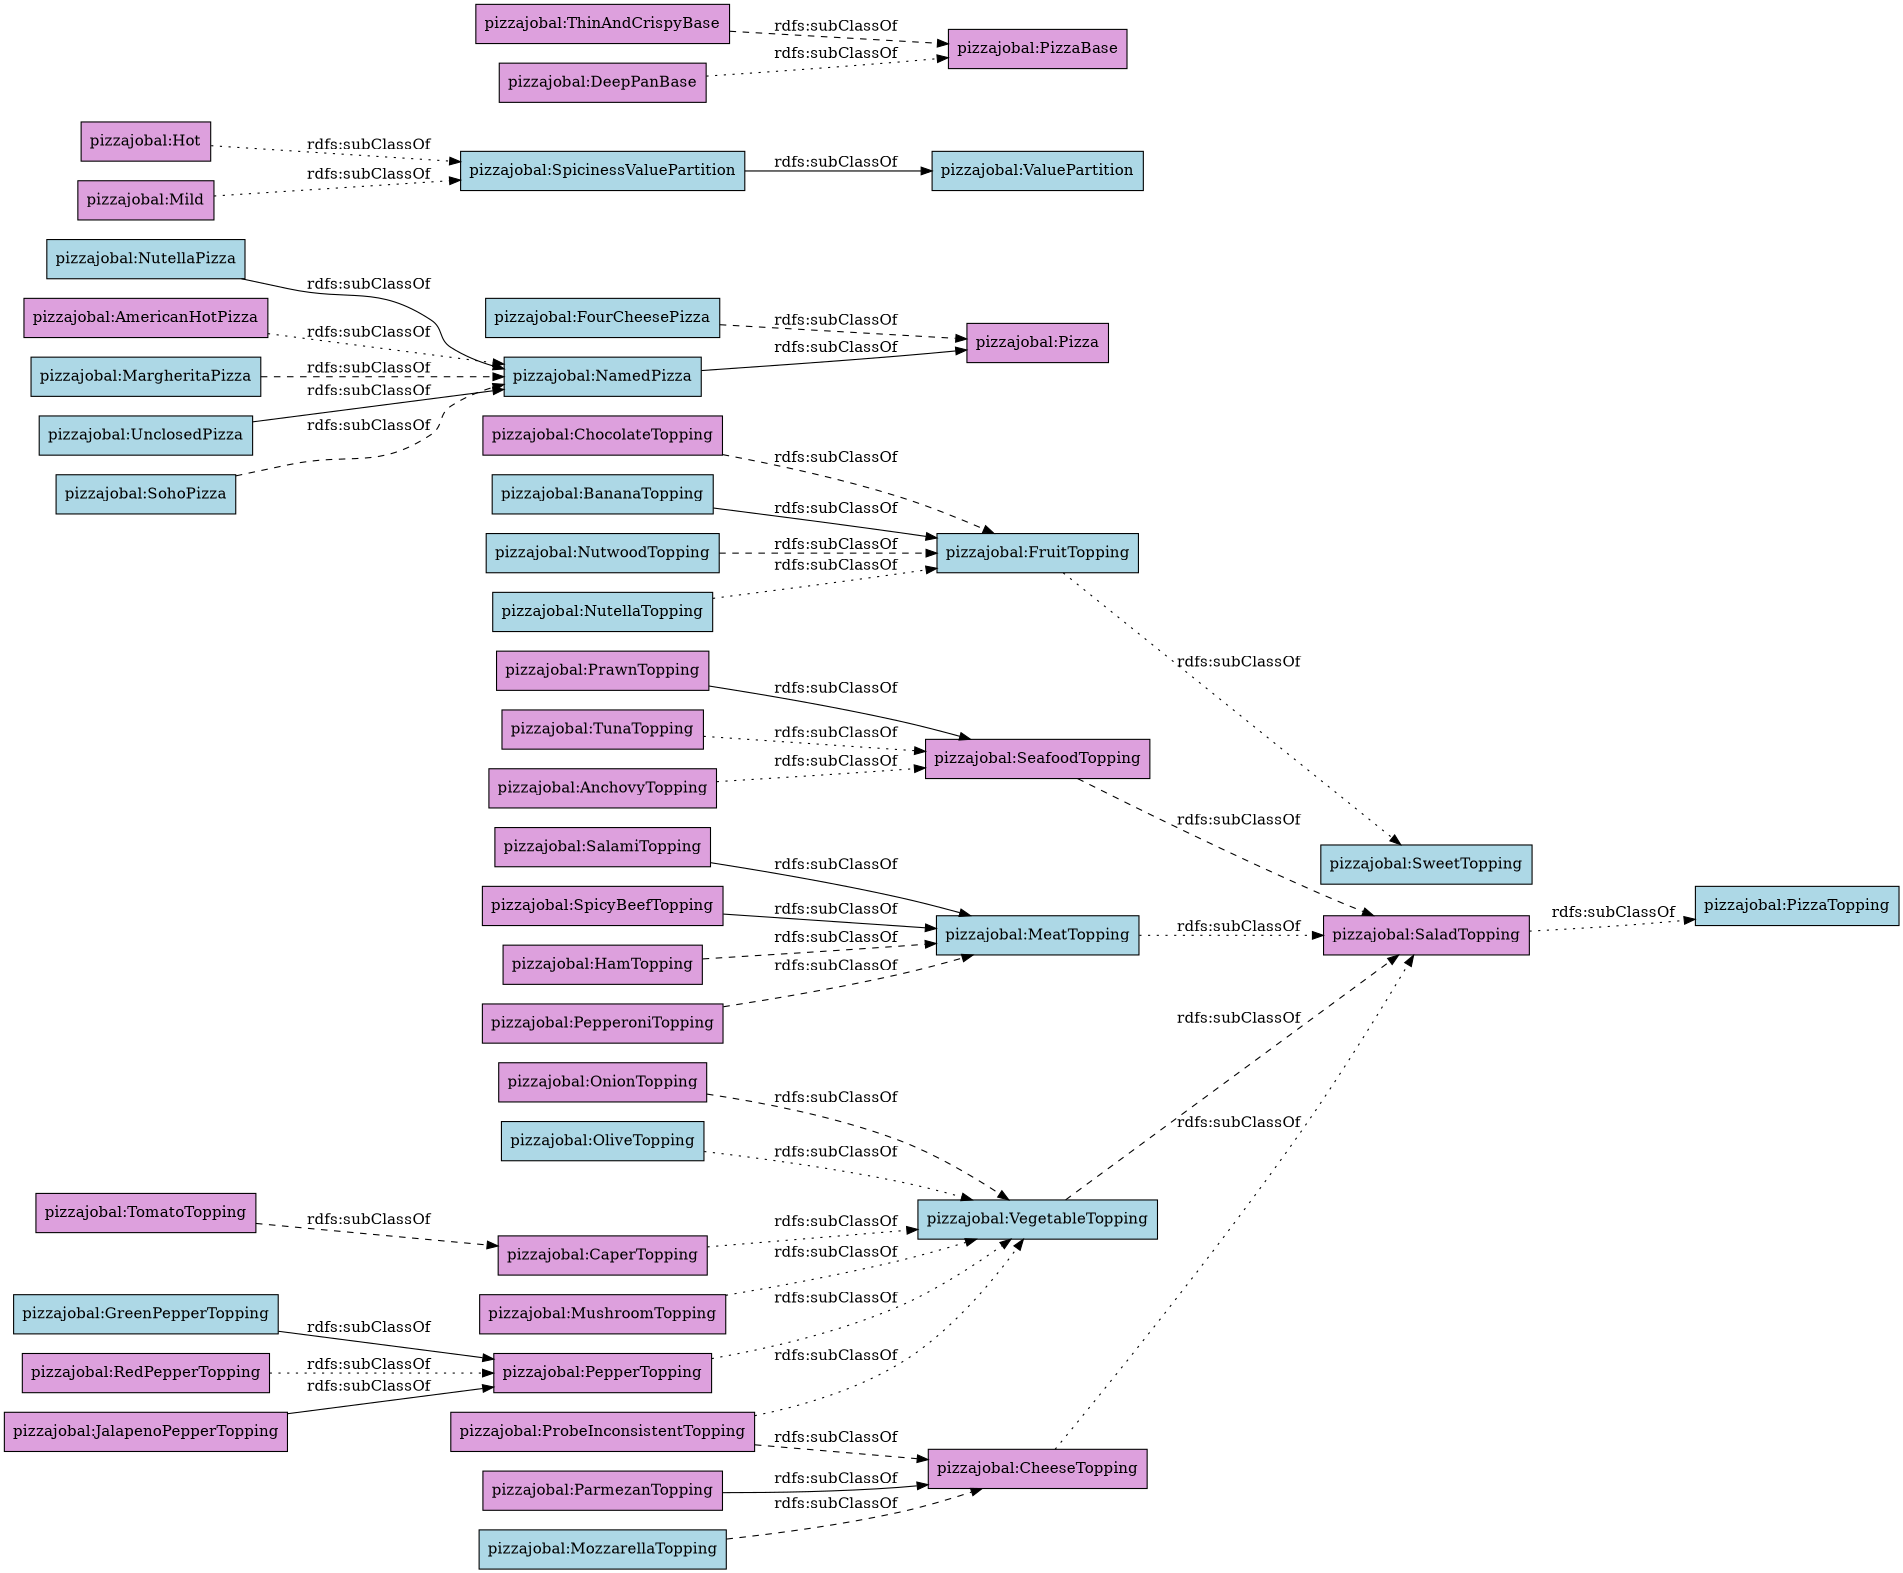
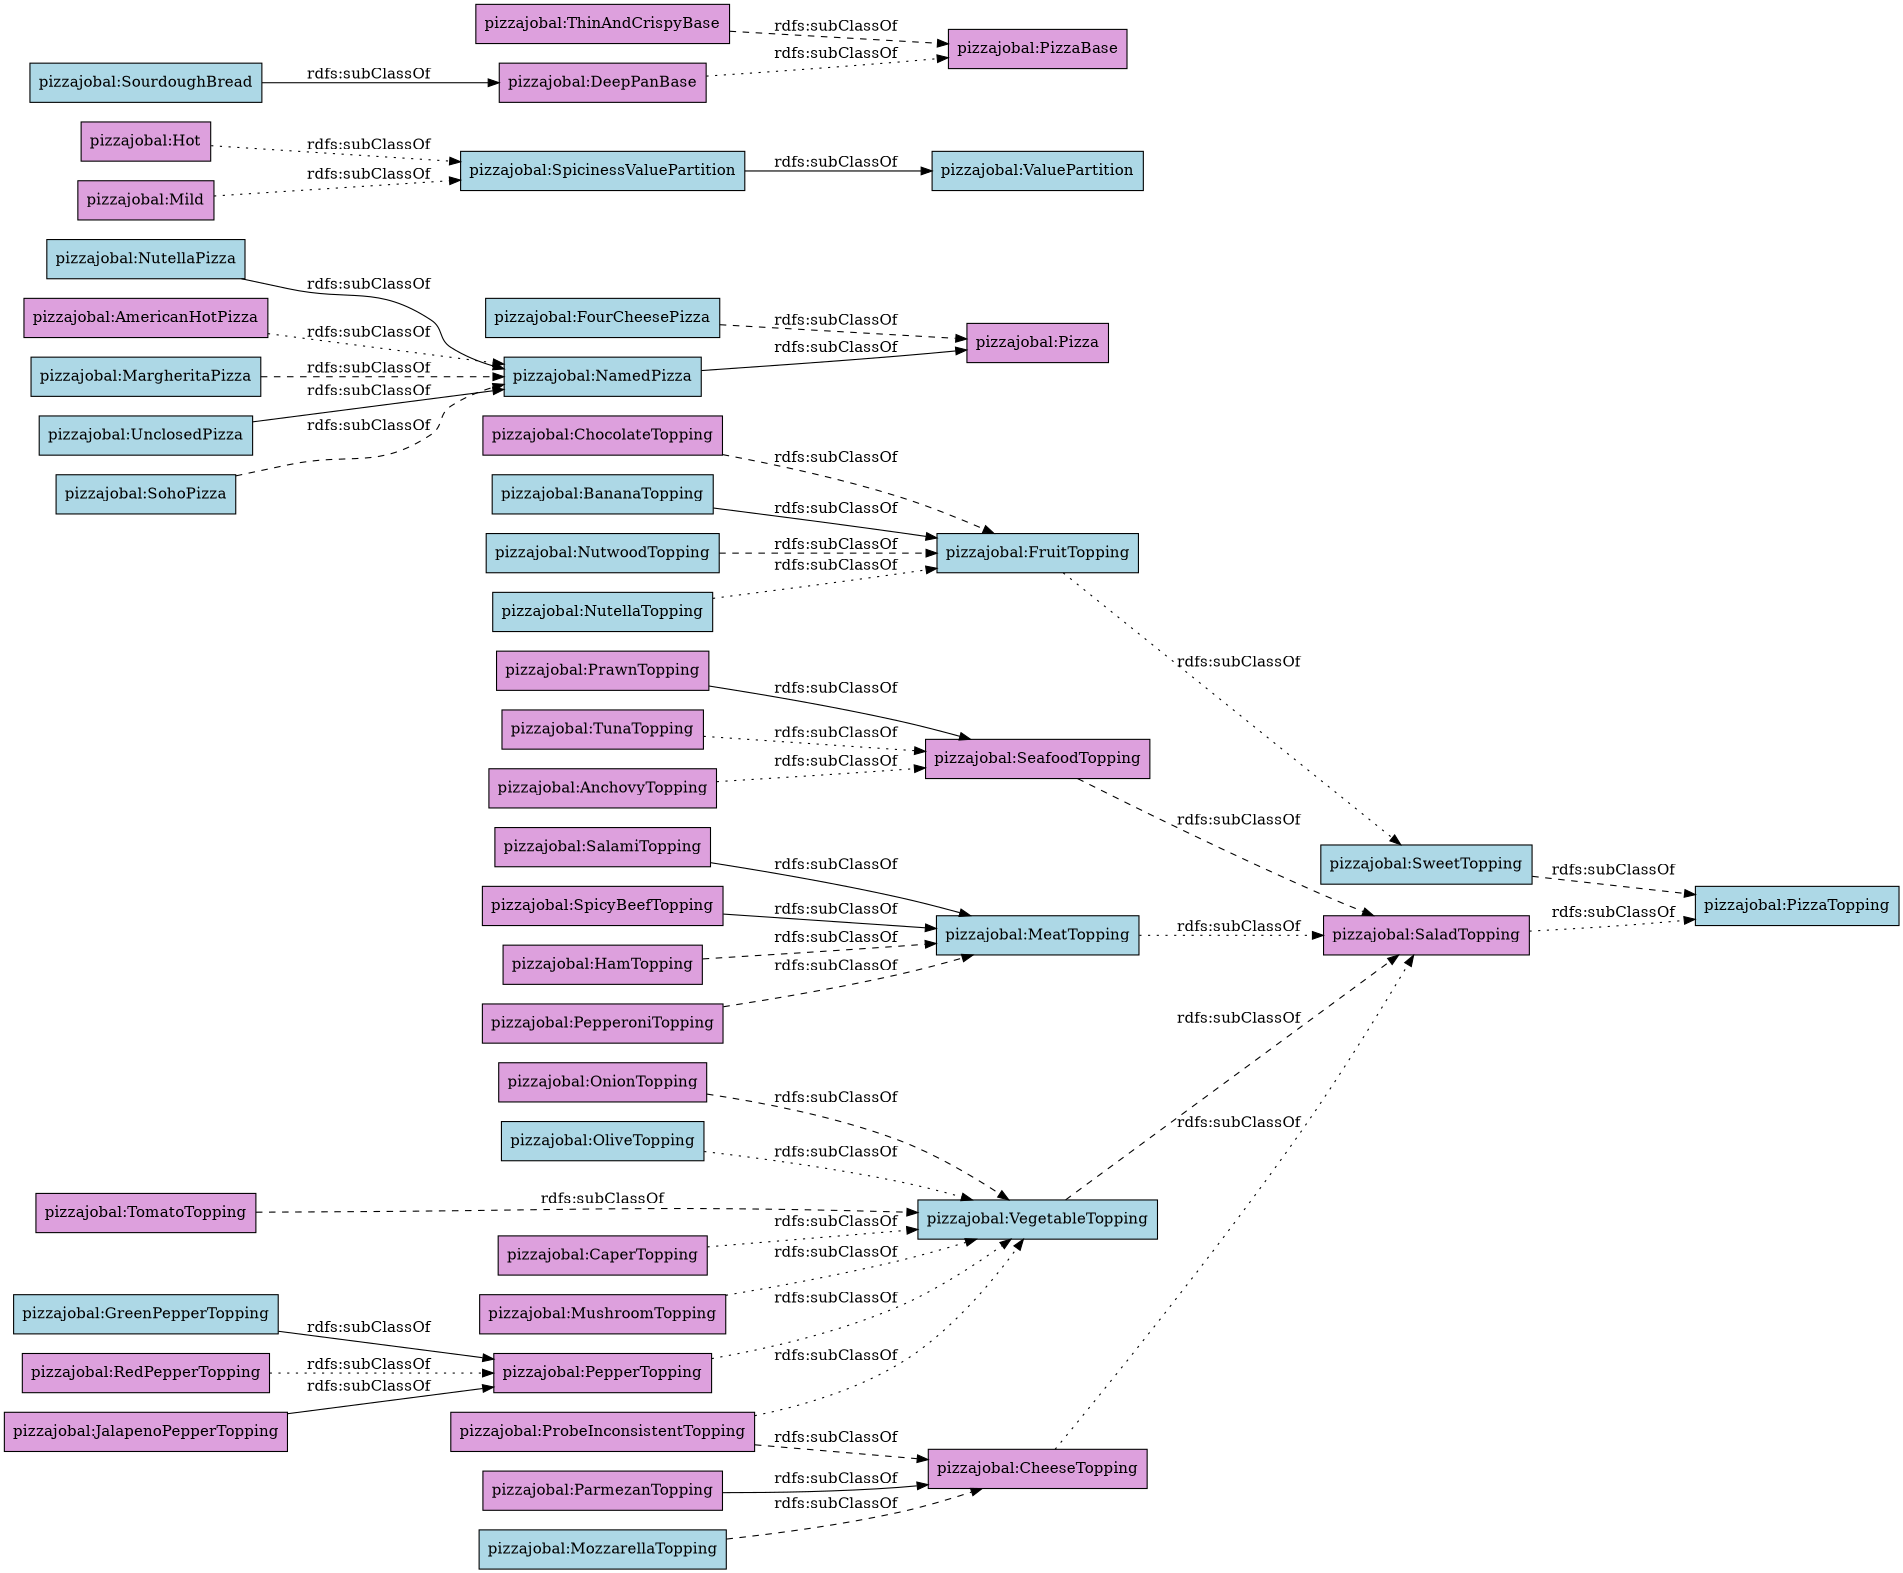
node "pizzajobal:SourdoughBread": added
edge "pizzajobal:SweetTopping" -> "pizzajobal:PizzaTopping": added, label "rdfs:subClassOf"
edge "pizzajobal:TomatoTopping" -> "pizzajobal:CaperTopping": now "pizzajobal:TomatoTopping" -> "pizzajobal:VegetableTopping"
